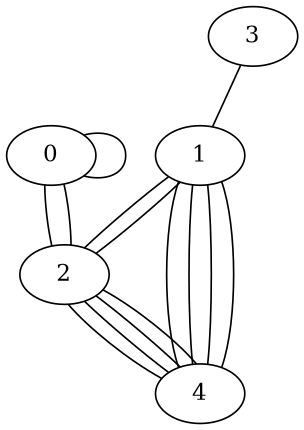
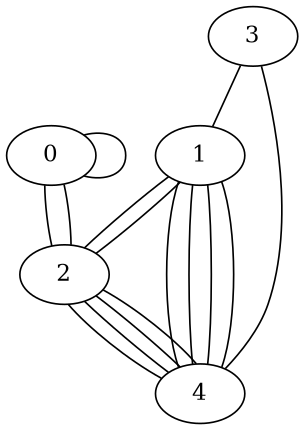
edge "3" -- "4": added
